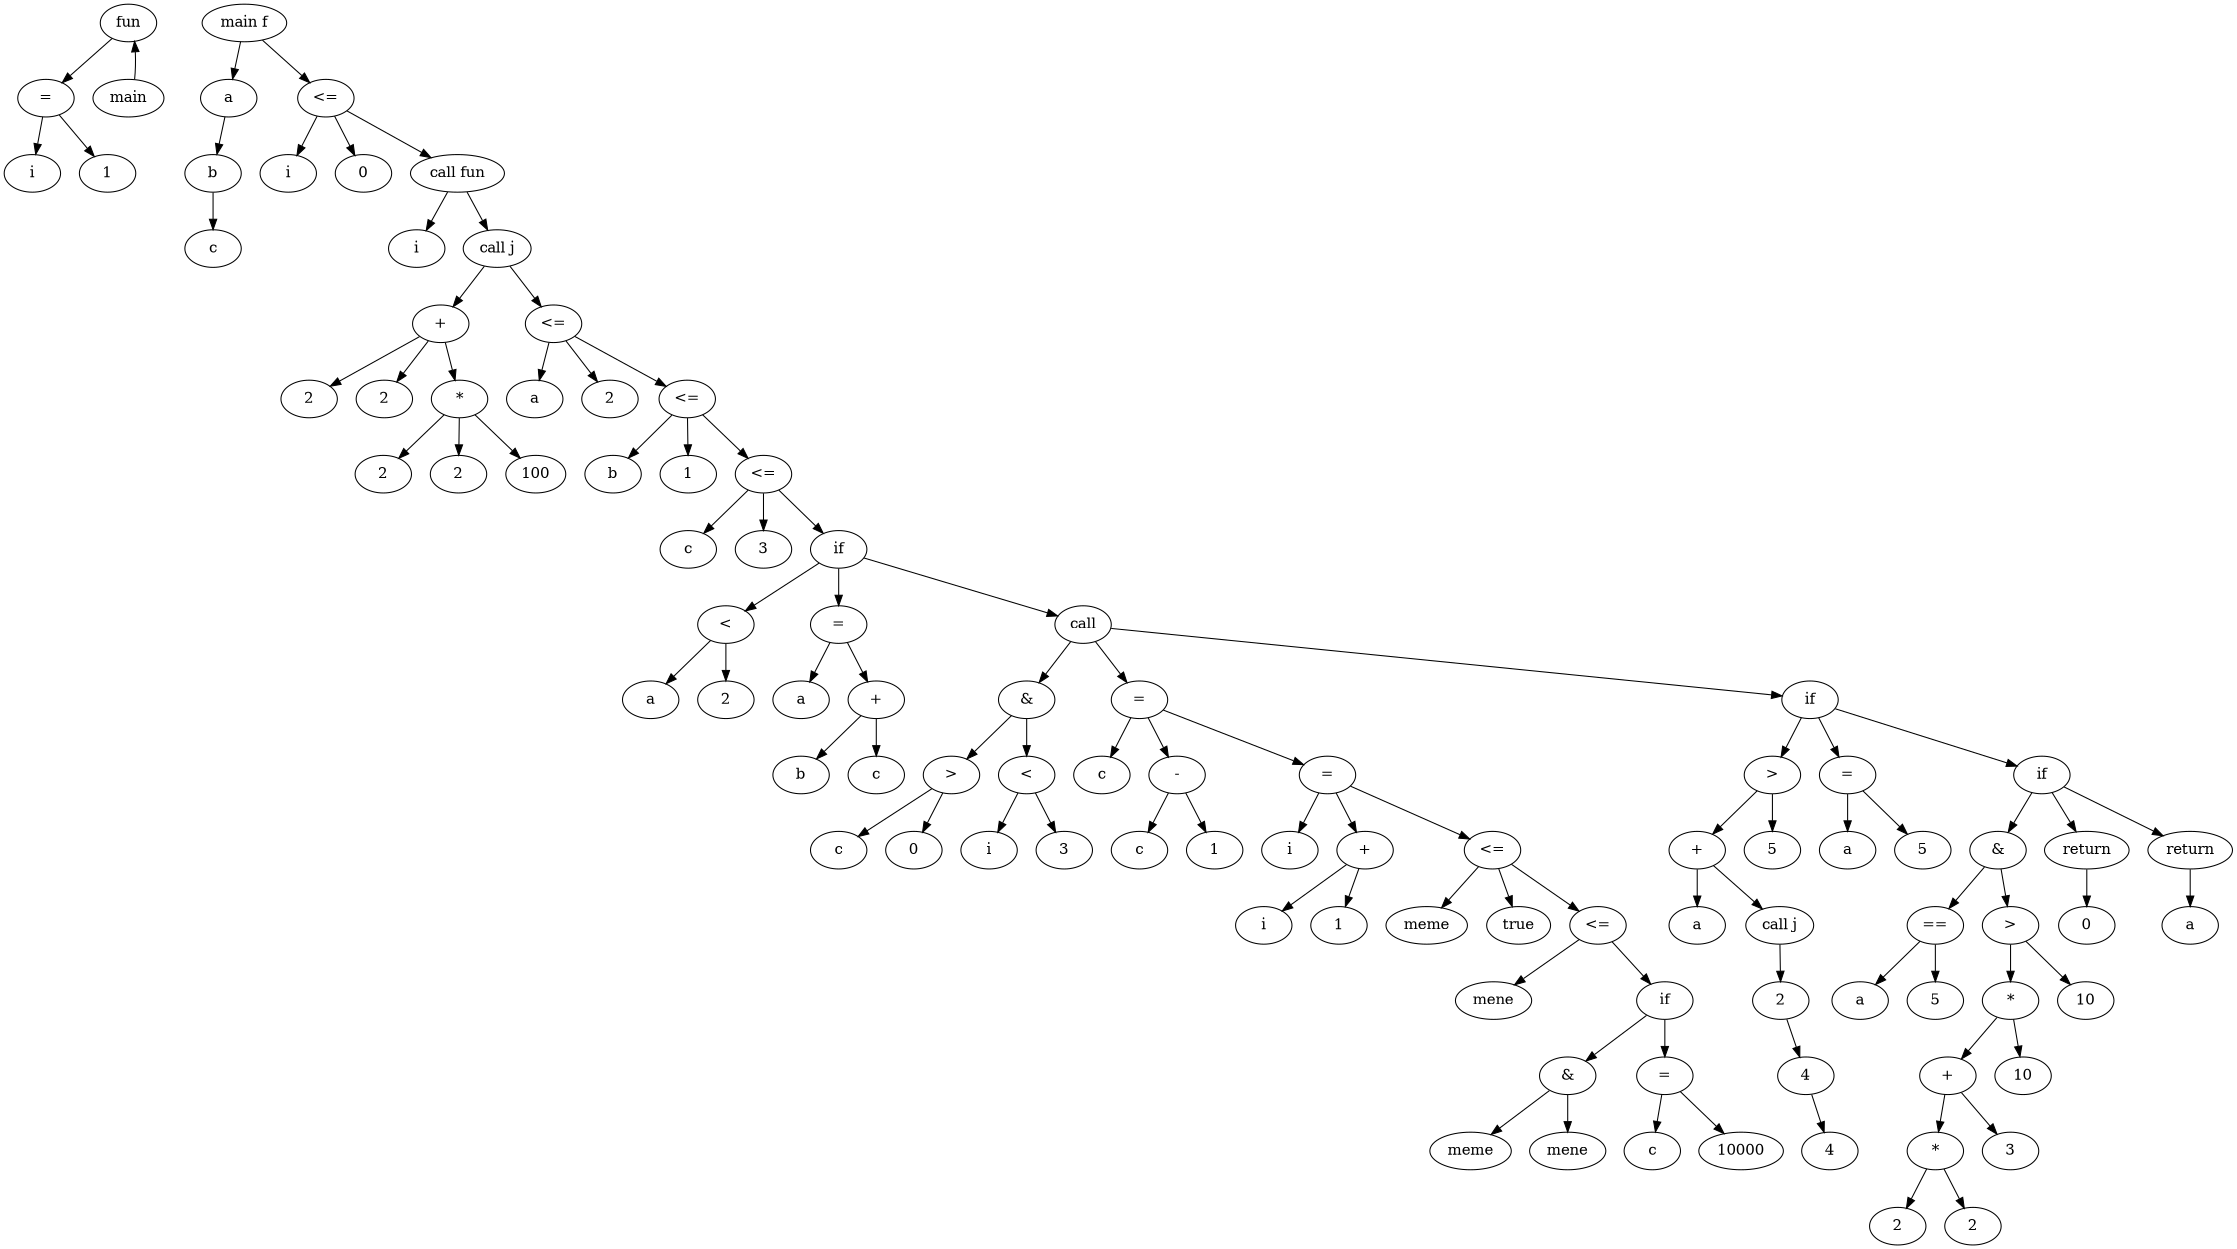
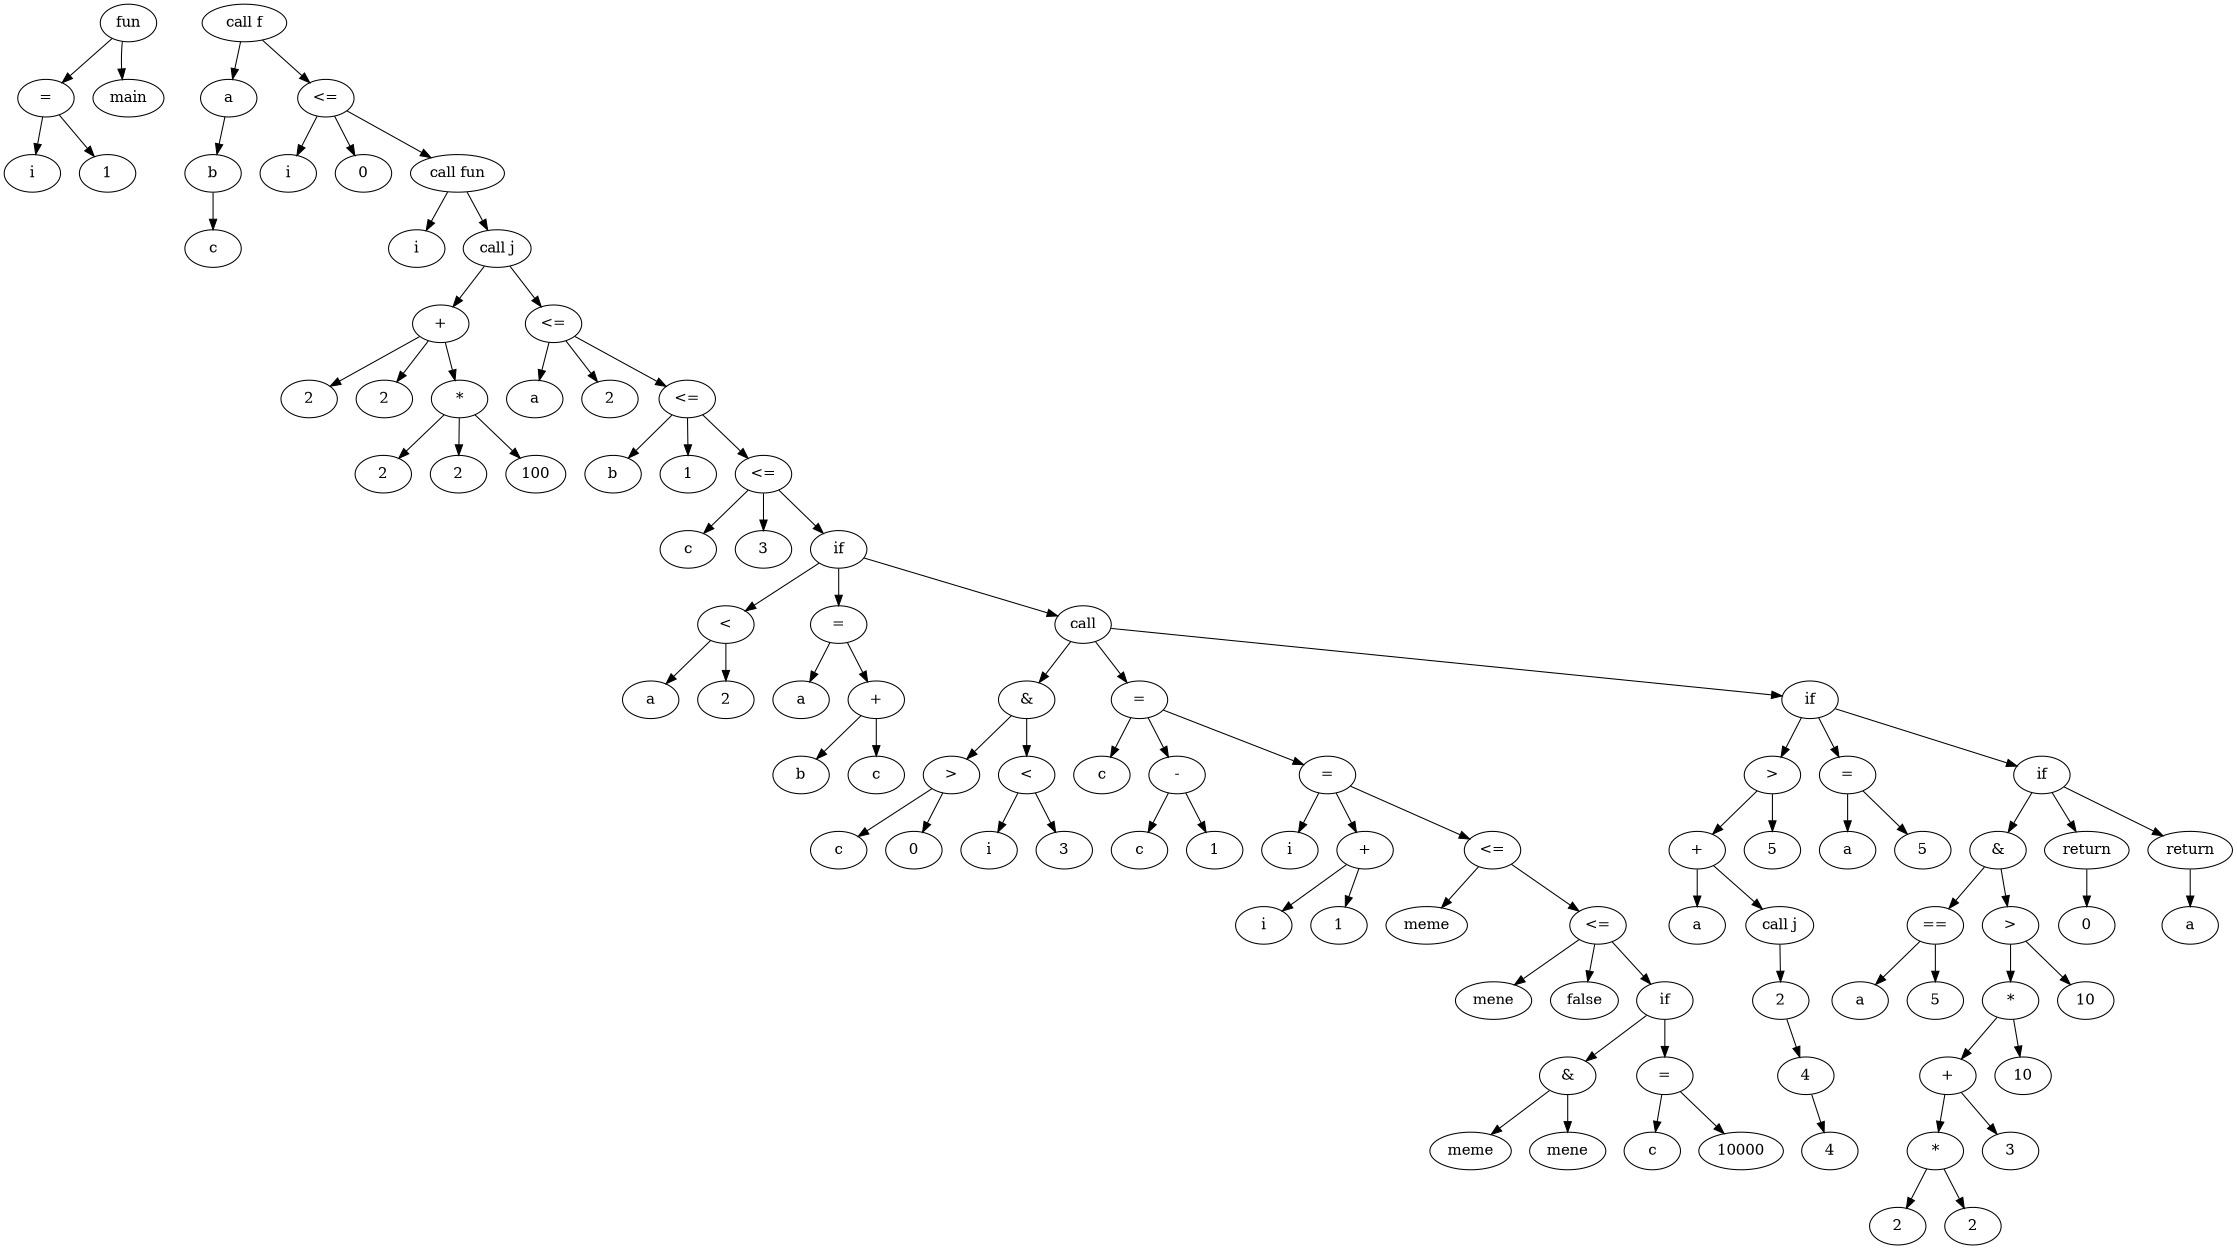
node "main f": label "main f" -> "call f"
edge "main" -> "fun": reversed
node "true": removed
node "false": added
